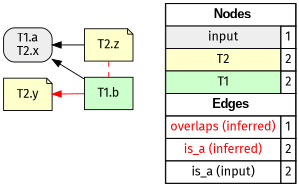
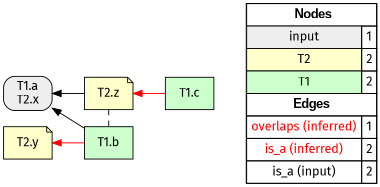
edge "T2.z" -- "T1.b": color #ff0000 -> #000000
node "T1.c": added
